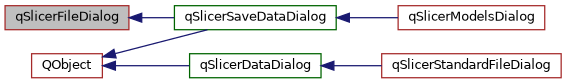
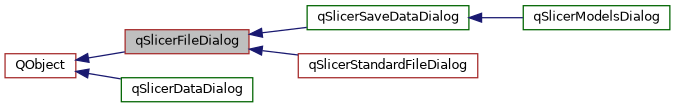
node "qSlicerModelsDialog": color brown -> darkgreen
edge "qSlicerSaveDataDialog" -> "QObject": now "qSlicerFileDialog" -> "QObject"
edge "qSlicerStandardFileDialog" -> "qSlicerDataDialog": now "qSlicerStandardFileDialog" -> "qSlicerFileDialog"
